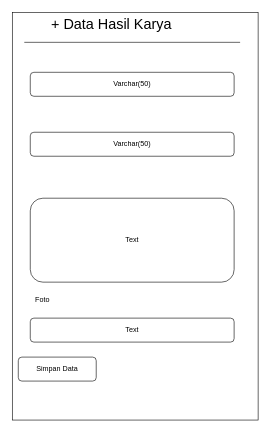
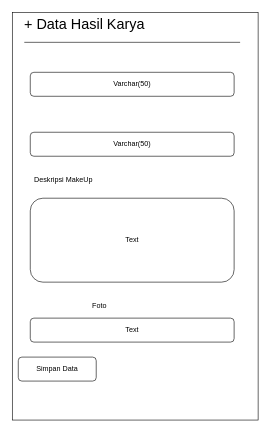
node "+ Data Hasil Karya": moved (111, 24) -> (84, 24)
node "Deskripsi MakeUp": added
node "Foto": moved (42, 300) -> (99, 306)
